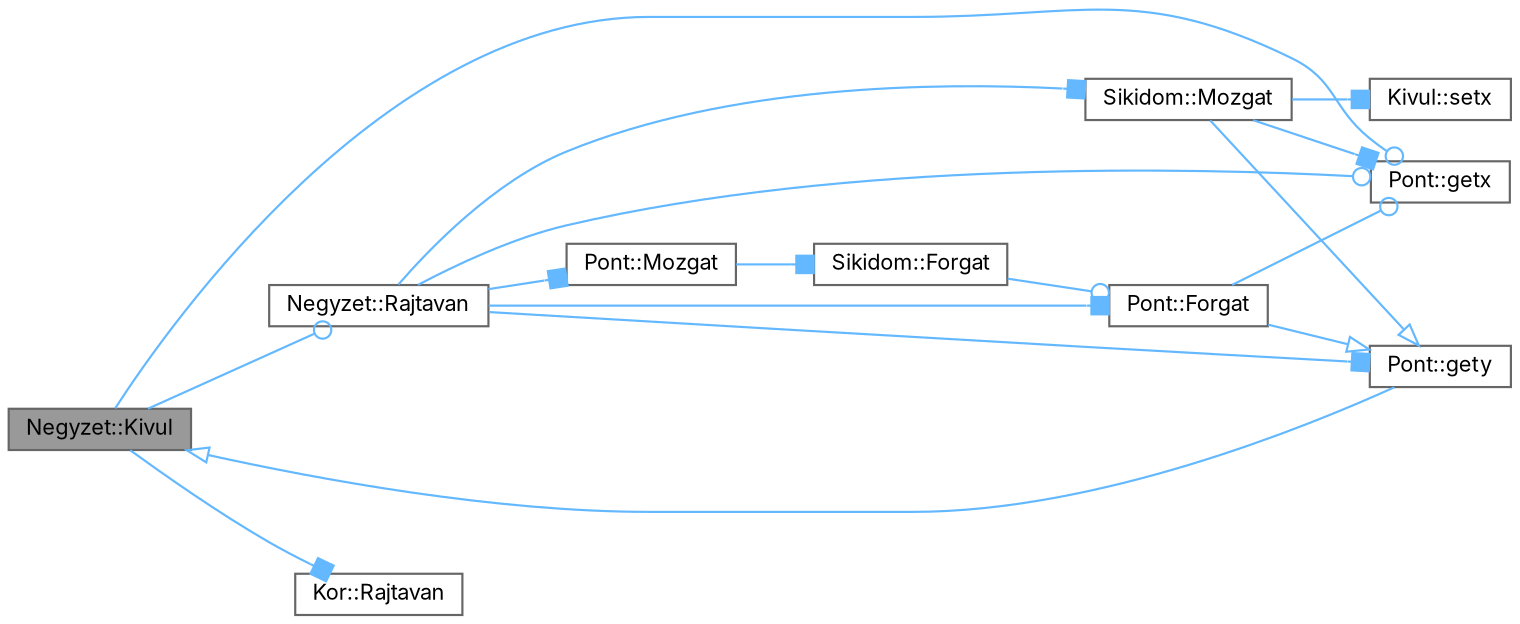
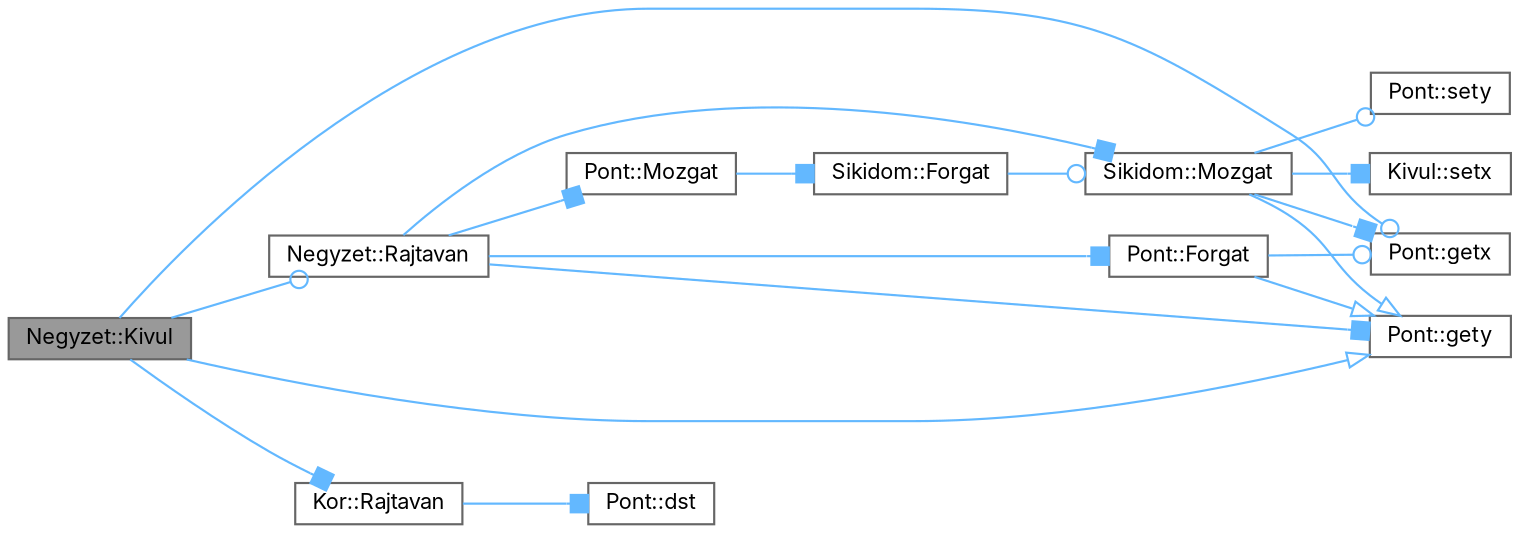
node "Pont::sety": added
edge "Negyzet::Rajtavan" -> "Pont::getx": removed
edge "Sikidom::Forgat" -> "Pont::Forgat": now "Sikidom::Forgat" -> "Sikidom::Mozgat"
node "Pont::dst": added
edge "Pont::gety" -> "Negyzet::Kivul": reversed
